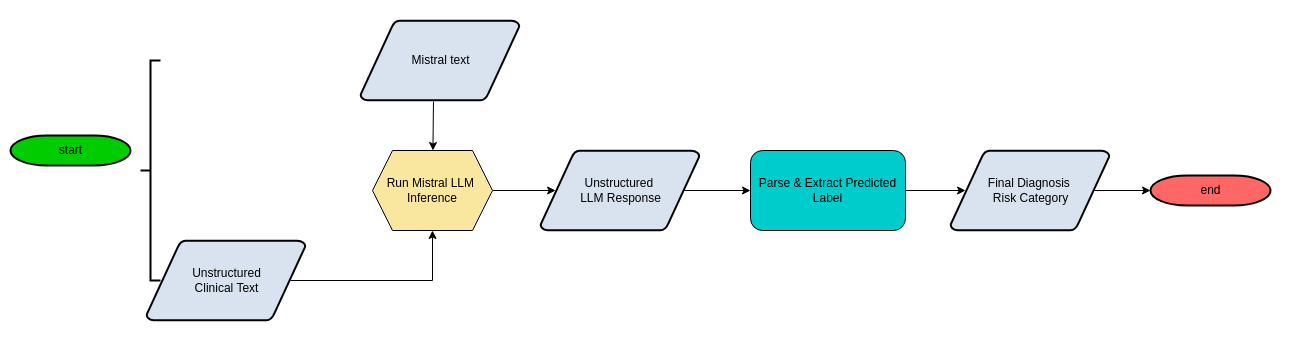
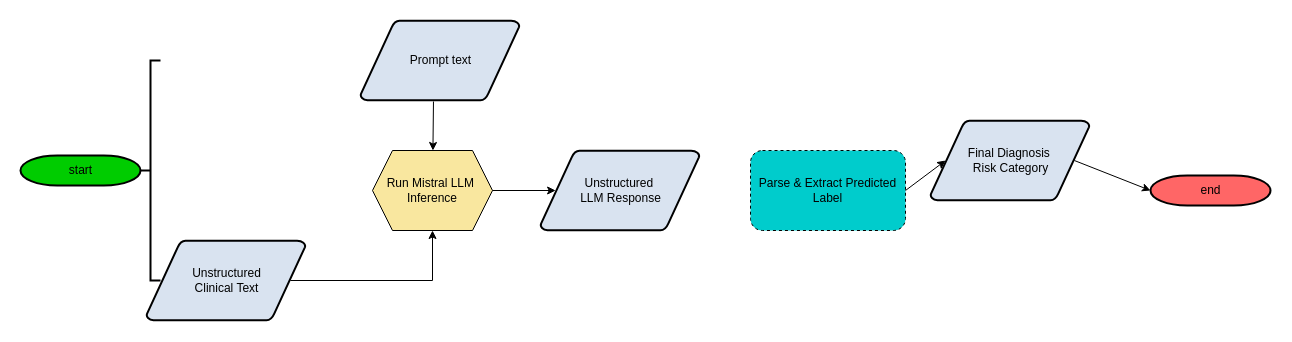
node "Mistral text": label "Mistral text" -> "Prompt text"
node "start": moved (71, 151) -> (81, 171)
edge "Unstructured LLM Response" -> "Parse & Extract Predicted Label": removed
node "Parse & Extract Predicted Label": style solid -> dashed
node "Final Diagnosis Risk Category": moved (1030, 191) -> (1010, 161)
